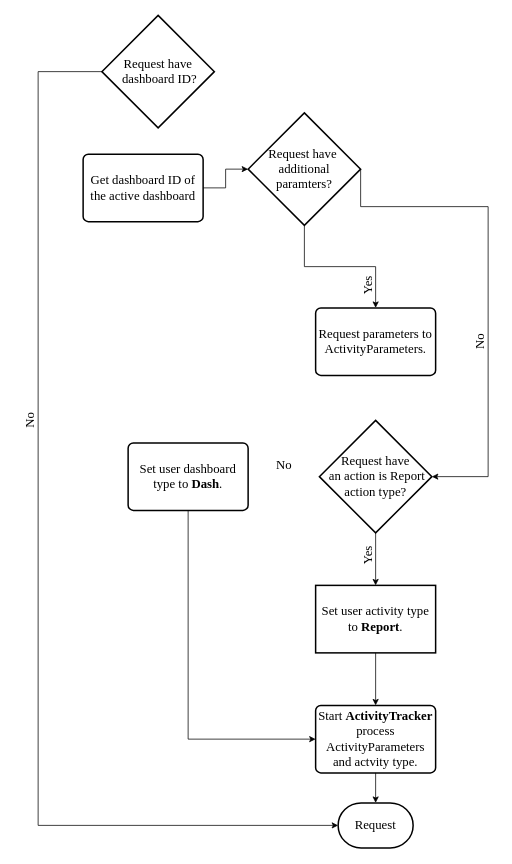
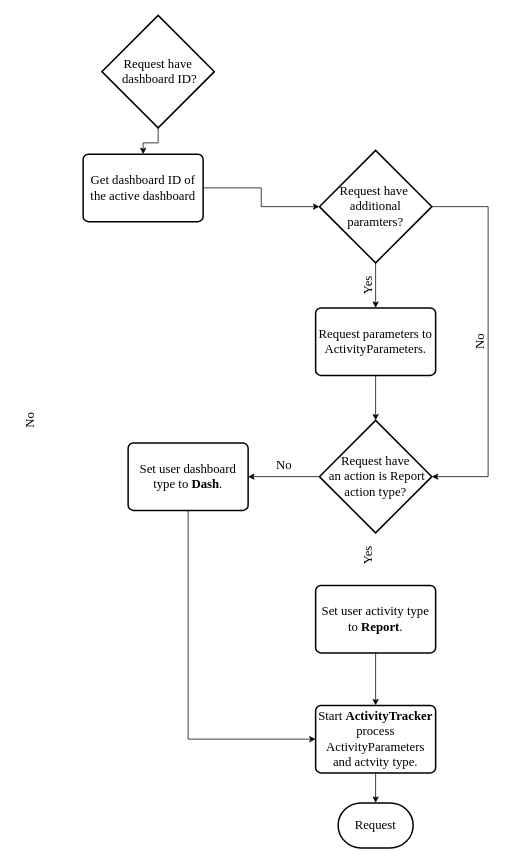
edge "Request have dashboard ID?" -> "Get dashboard ID of the active dashboard": added
node "Request have additional paramters?": moved (304, 169) -> (375, 207)
edge "Request parameters to ActivityParameters." -> "Request have an action is Report action type?": added
edge "Request have an action is Report action type?" -> "Set user dashboard type to Dash.": added
edge "Request have an action is Report action type?" -> "Set user activity type to Report.": removed
node "Set user activity type to Report.": shape rectangle -> rounded rectangle
edge "Request have dashboard ID?" -> "Request": removed
